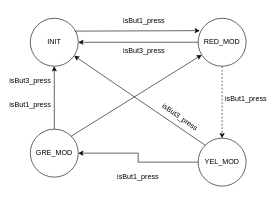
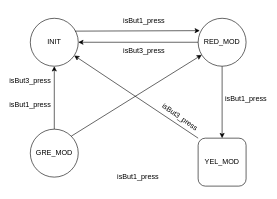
edge "RED_MOD" -> "YEL_MOD": style dashed -> solid
edge "YEL_MOD" -> "GRE_MOD": removed
node "YEL_MOD": shape ellipse -> rounded rectangle
